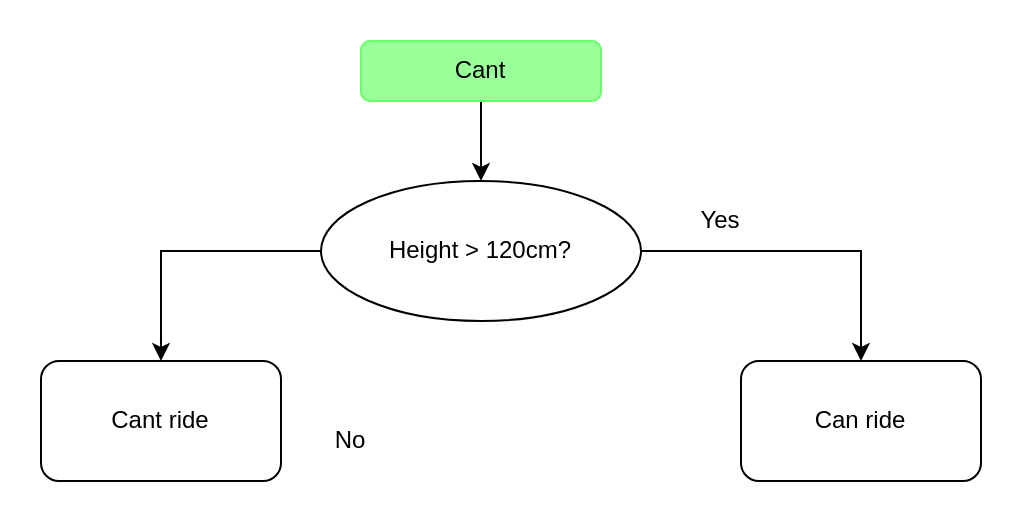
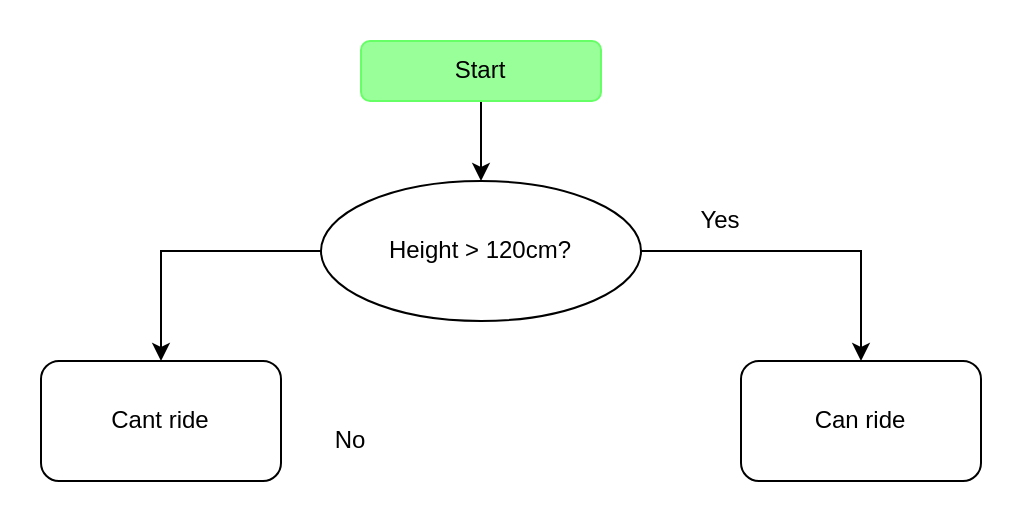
node "Cant": label "Cant" -> "Start"
